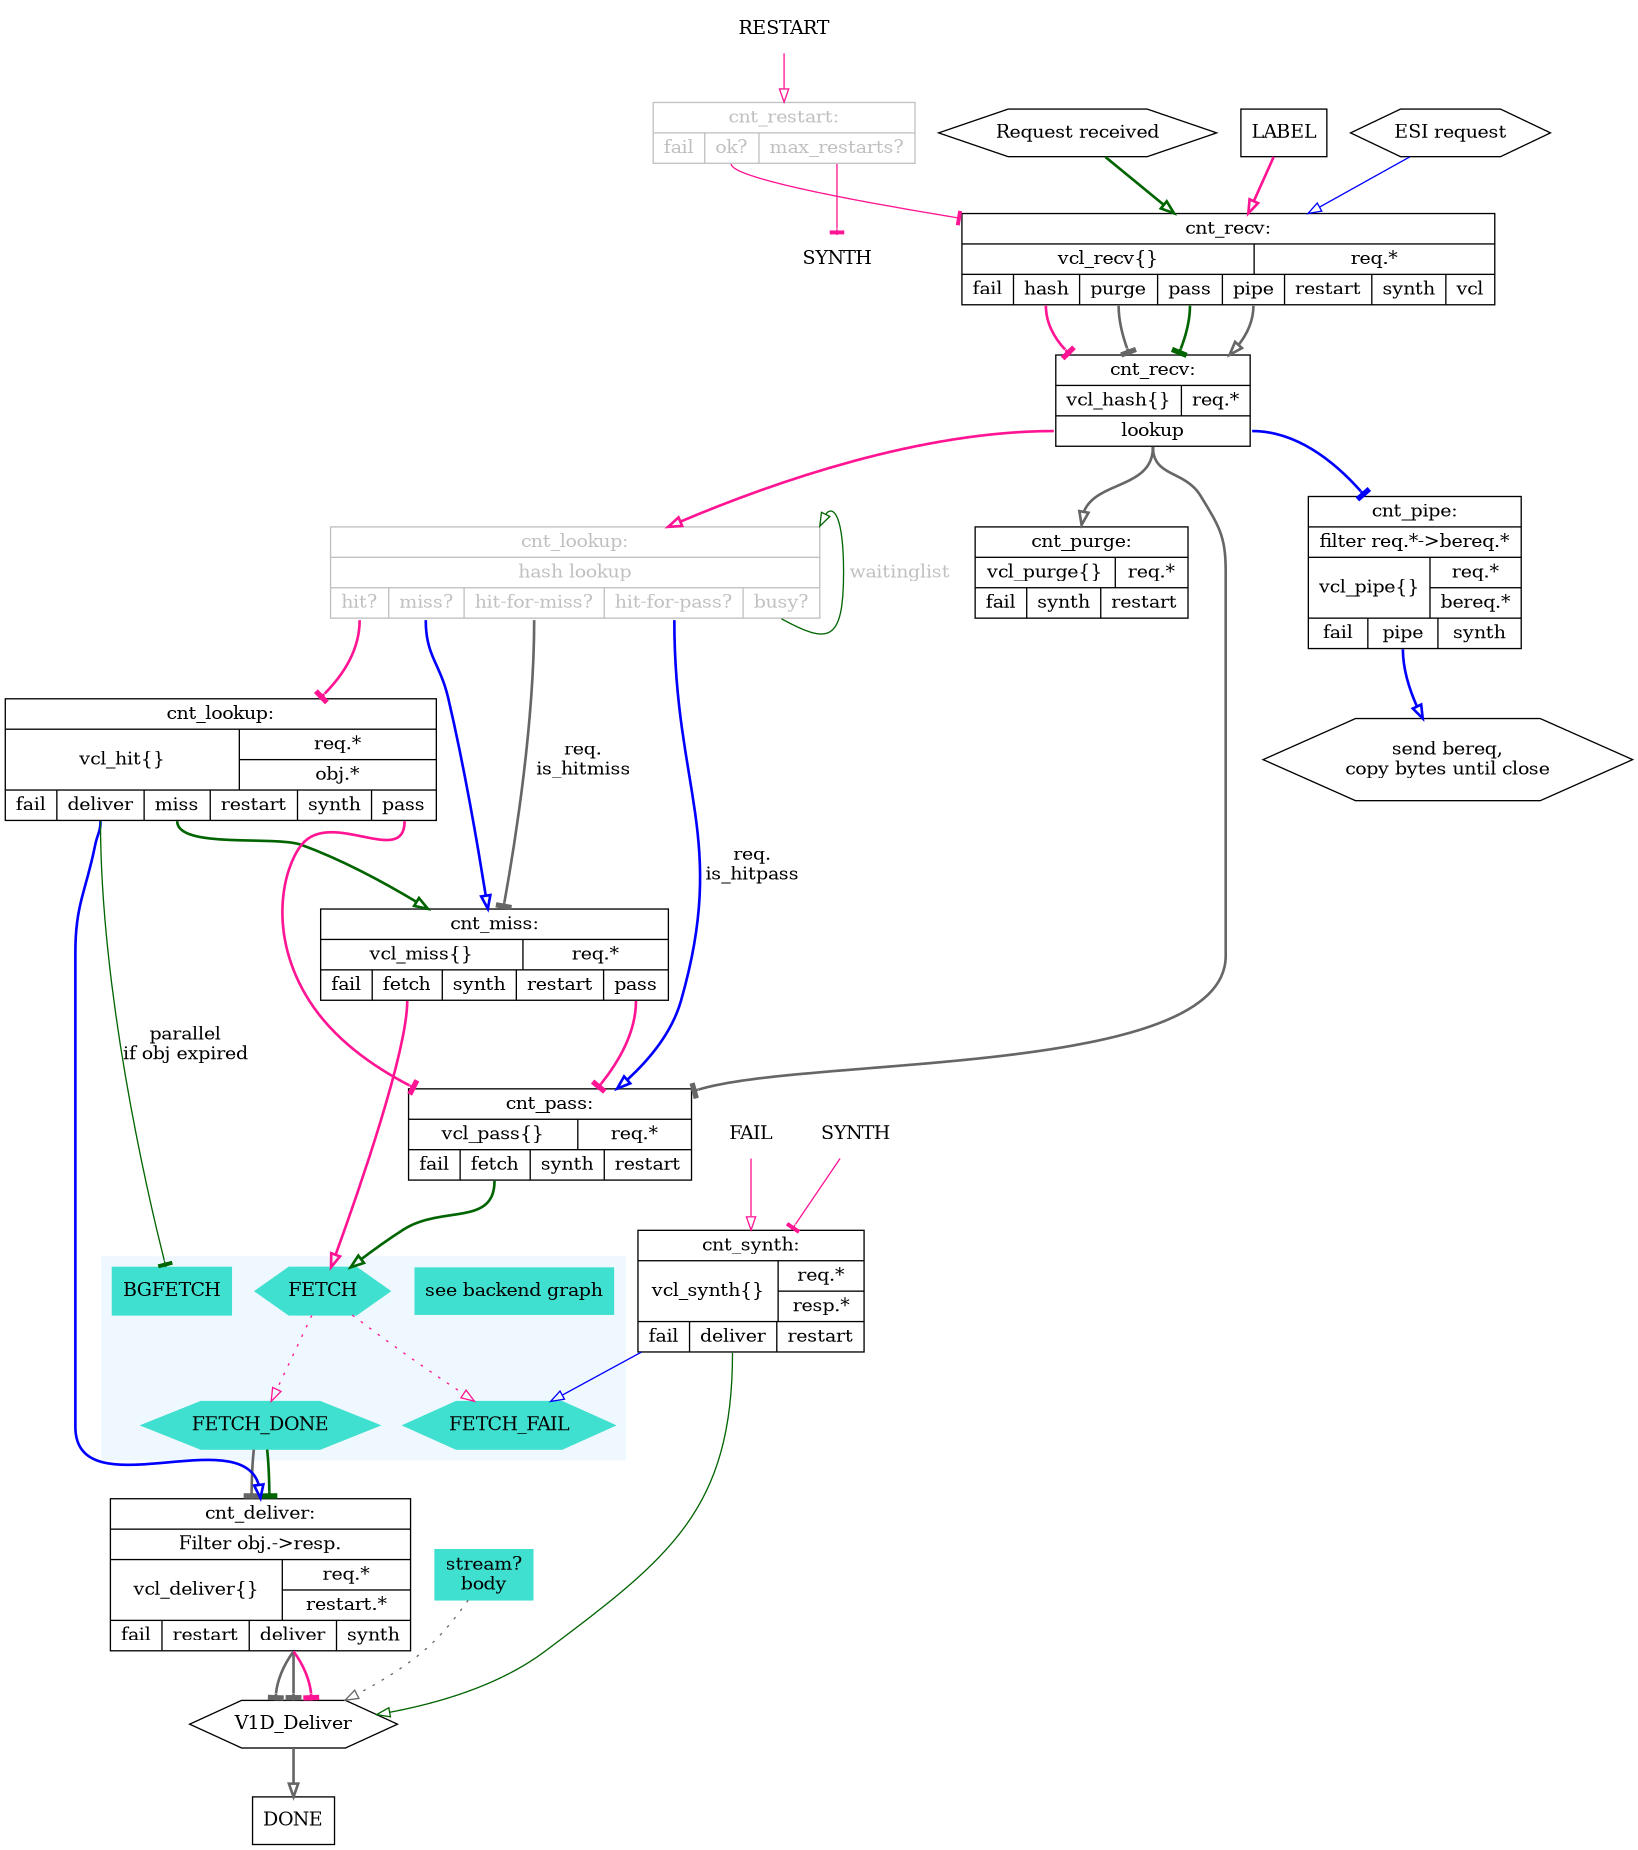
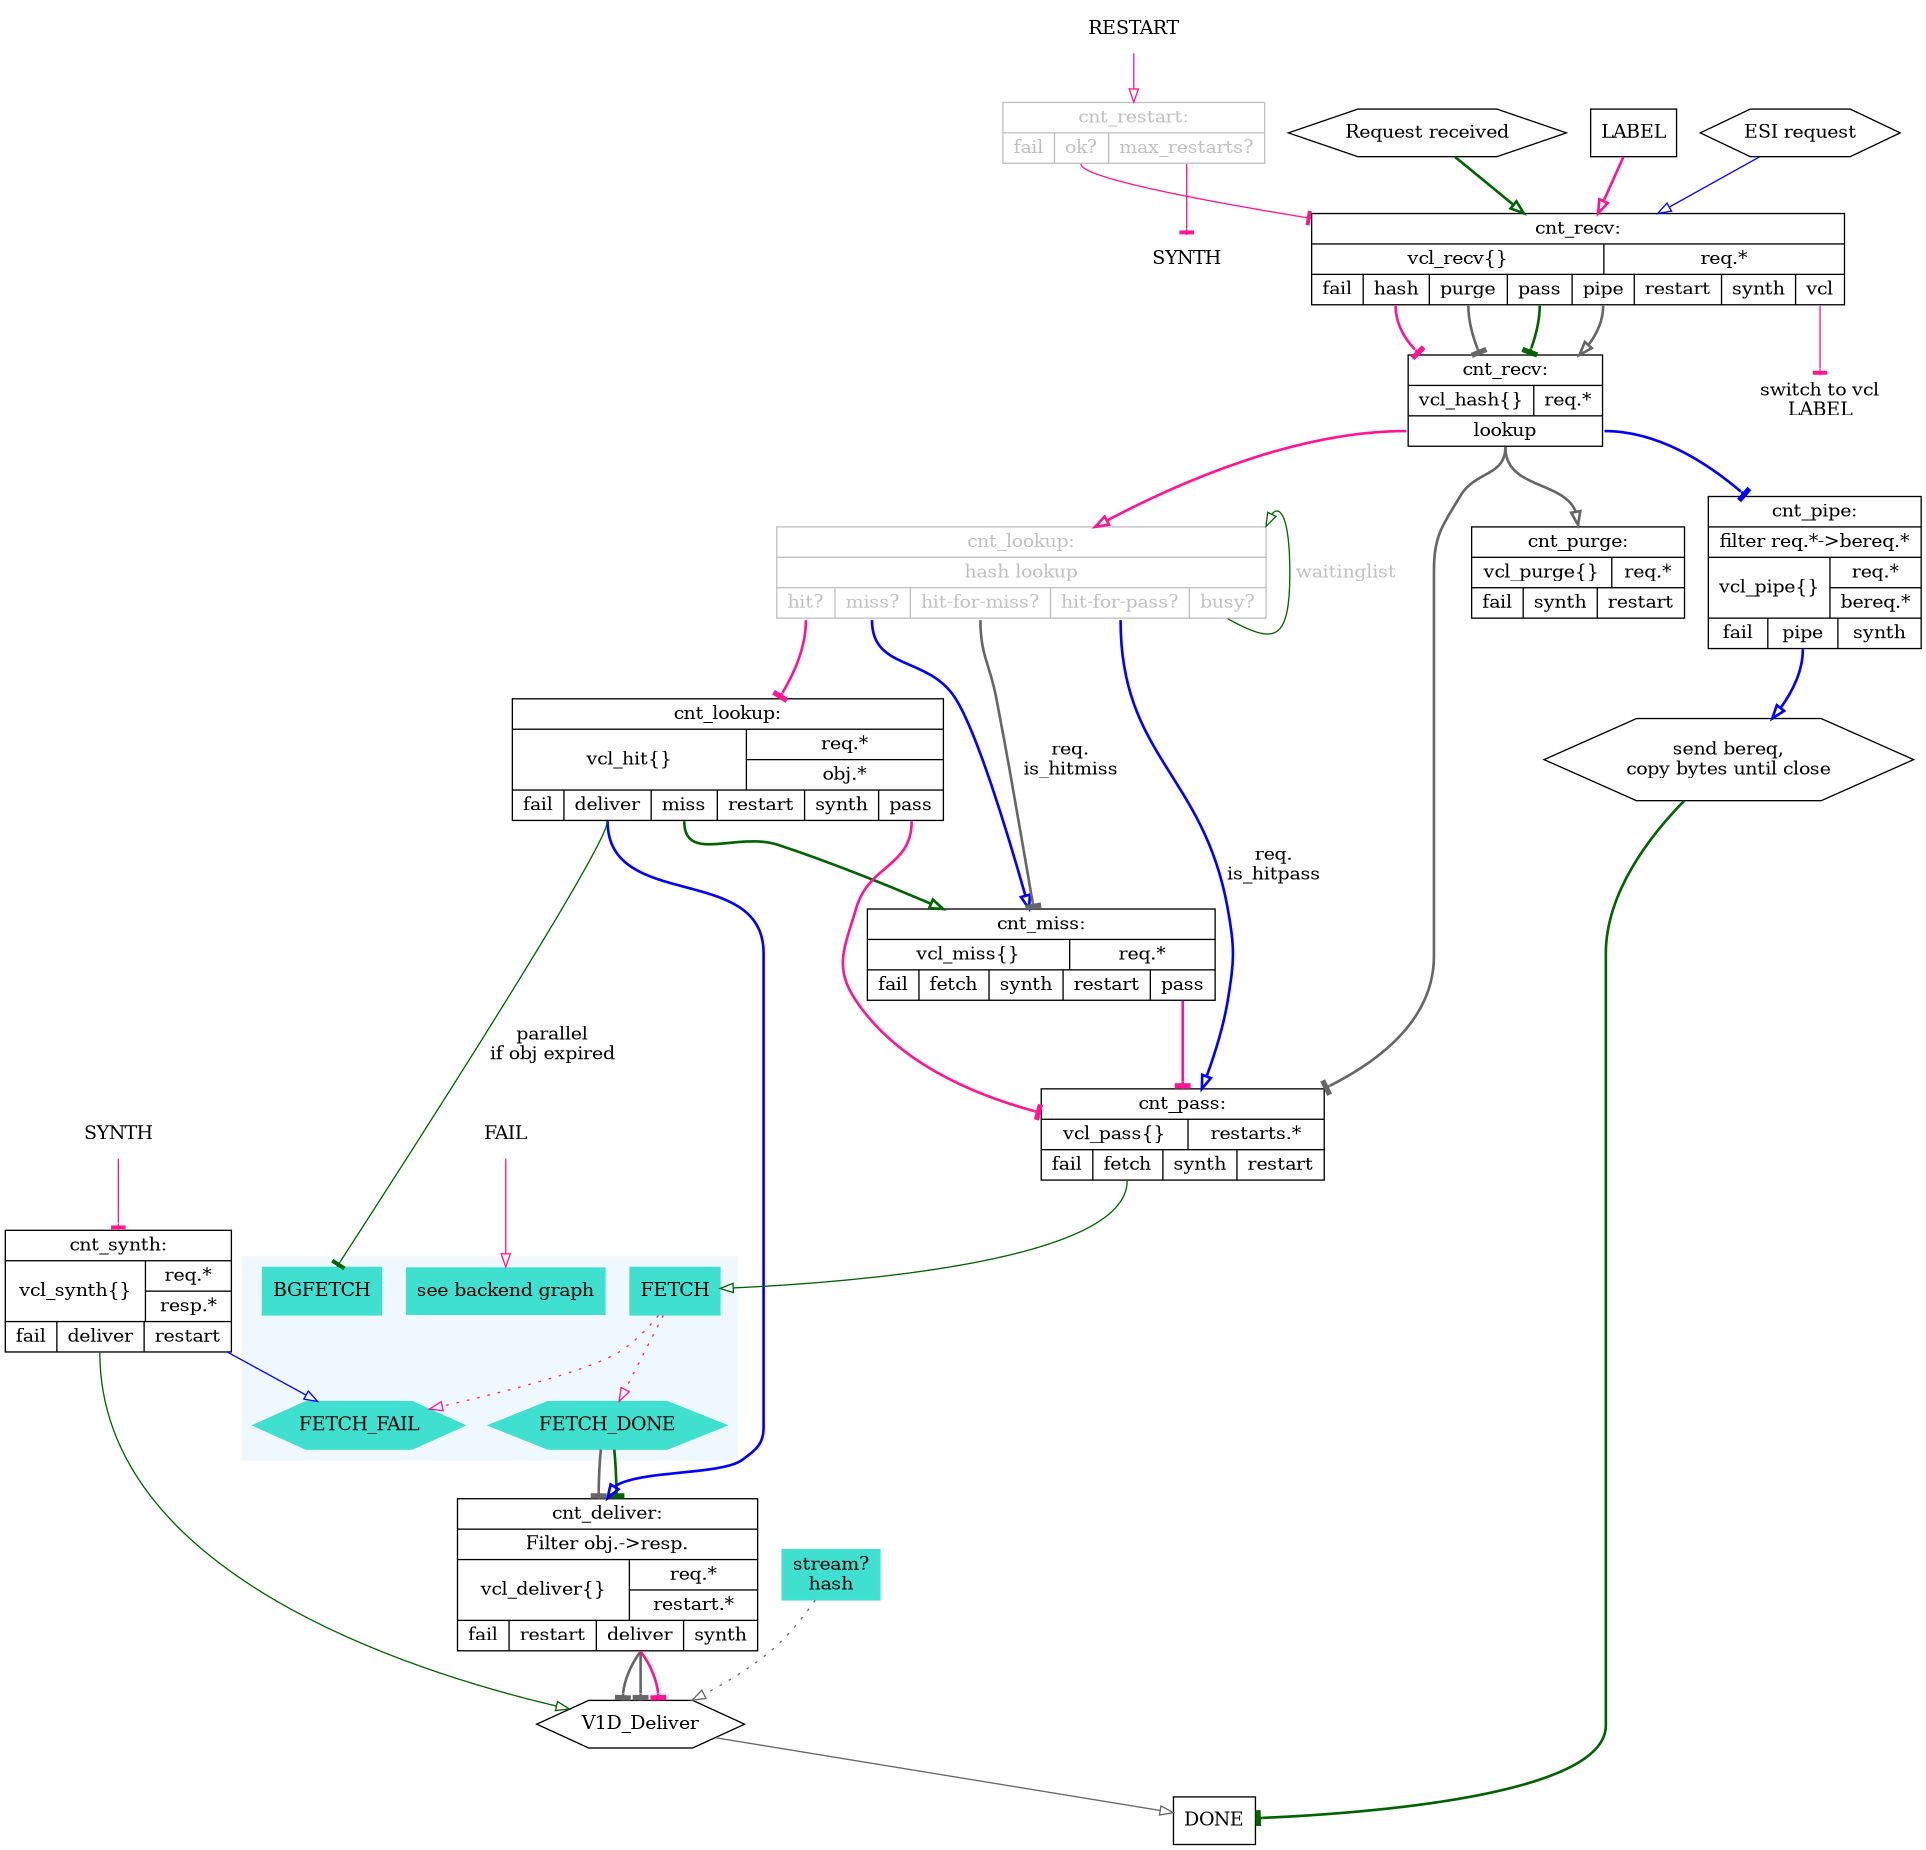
node "switch to vcl LABEL": added
edge "cnt_miss:" -> "FETCH": removed
node "cnt_pass:": text "req.*" -> "restarts.*"
edge "FAIL" -> "cnt_synth:": now "FAIL" -> "see backend graph"
edge "cnt_pass:" -> "FETCH": style bold -> solid
node "FETCH": shape hexagon -> box
edge "send bereq, copy bytes until close" -> "DONE": added
node "stream? body": label "stream? body" -> "stream? hash"
edge "V1D_Deliver" -> "DONE": style bold -> solid
